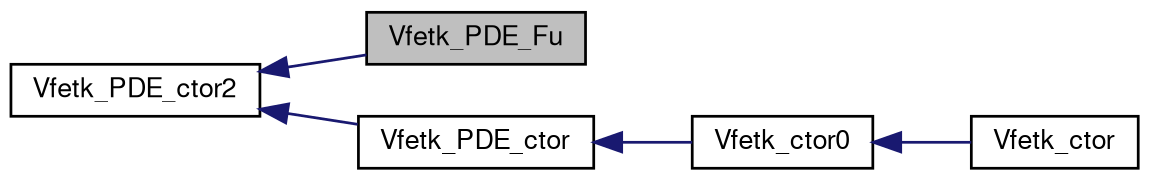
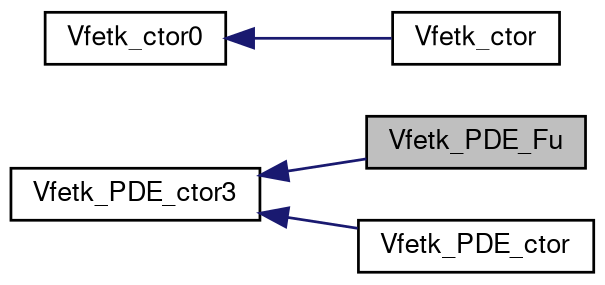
node "Vfetk_PDE_ctor2": label "Vfetk_PDE_ctor2" -> "Vfetk_PDE_ctor3"
edge "Vfetk_ctor0" -> "Vfetk_PDE_ctor": removed
